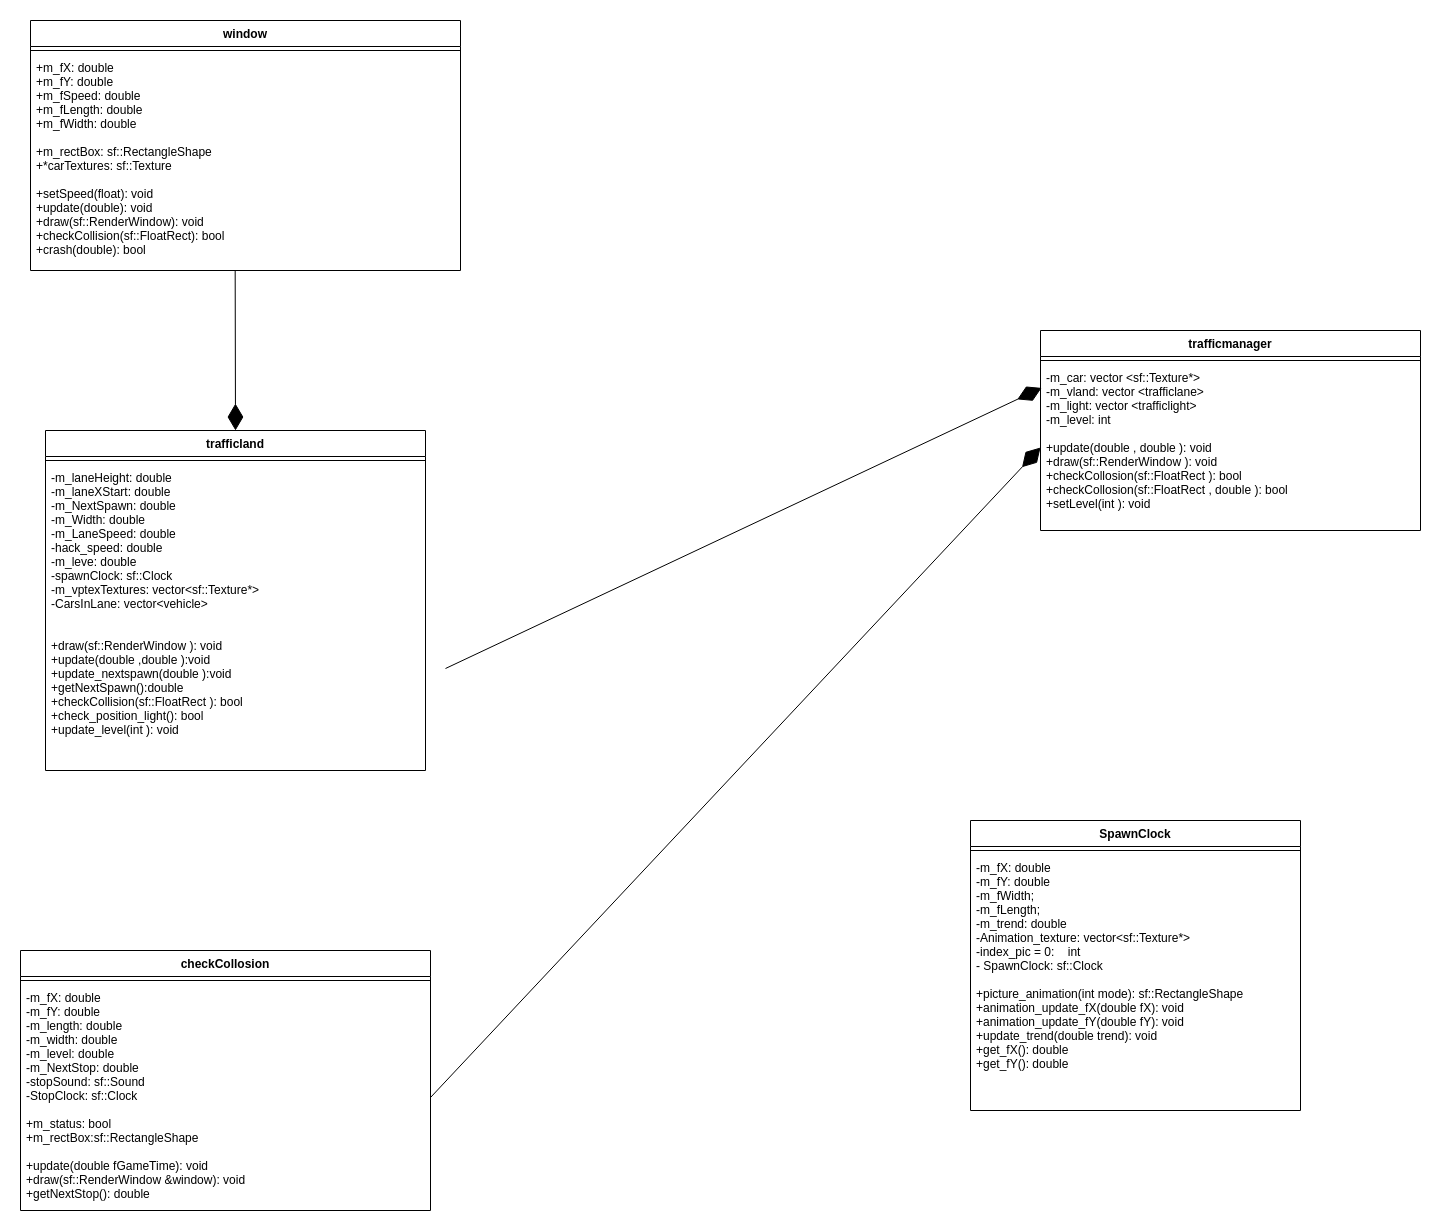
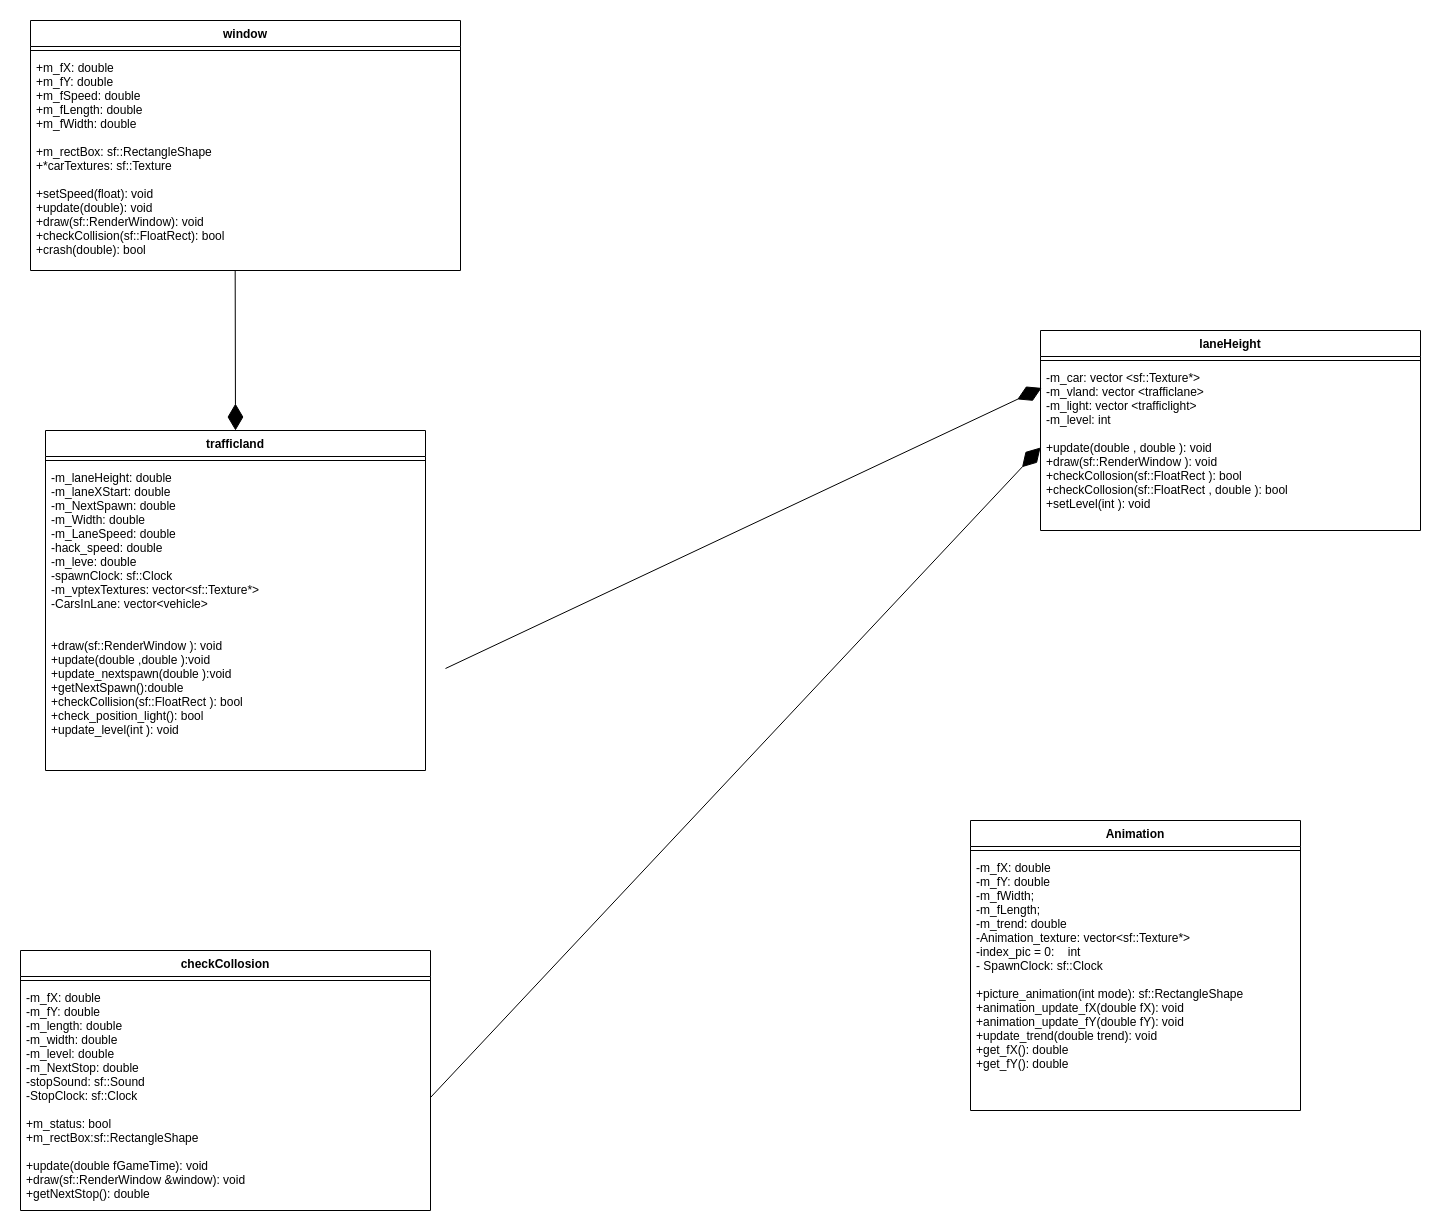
node "trafficmanager": label "trafficmanager" -> "laneHeight"
node "SpawnClock": label "SpawnClock" -> "Animation"
